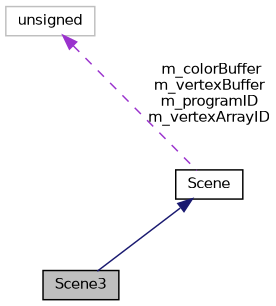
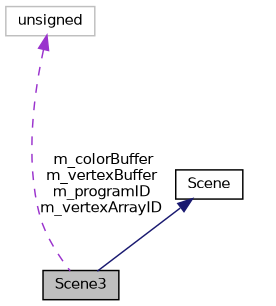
edge "Scene" -> "unsigned": now "Scene3" -> "unsigned"
